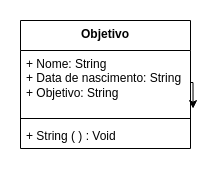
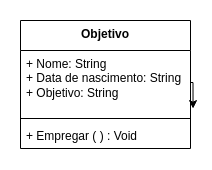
node "+ String ( ) : Void": label "+ String ( ) : Void" -> "+ Empregar ( ) : Void"
